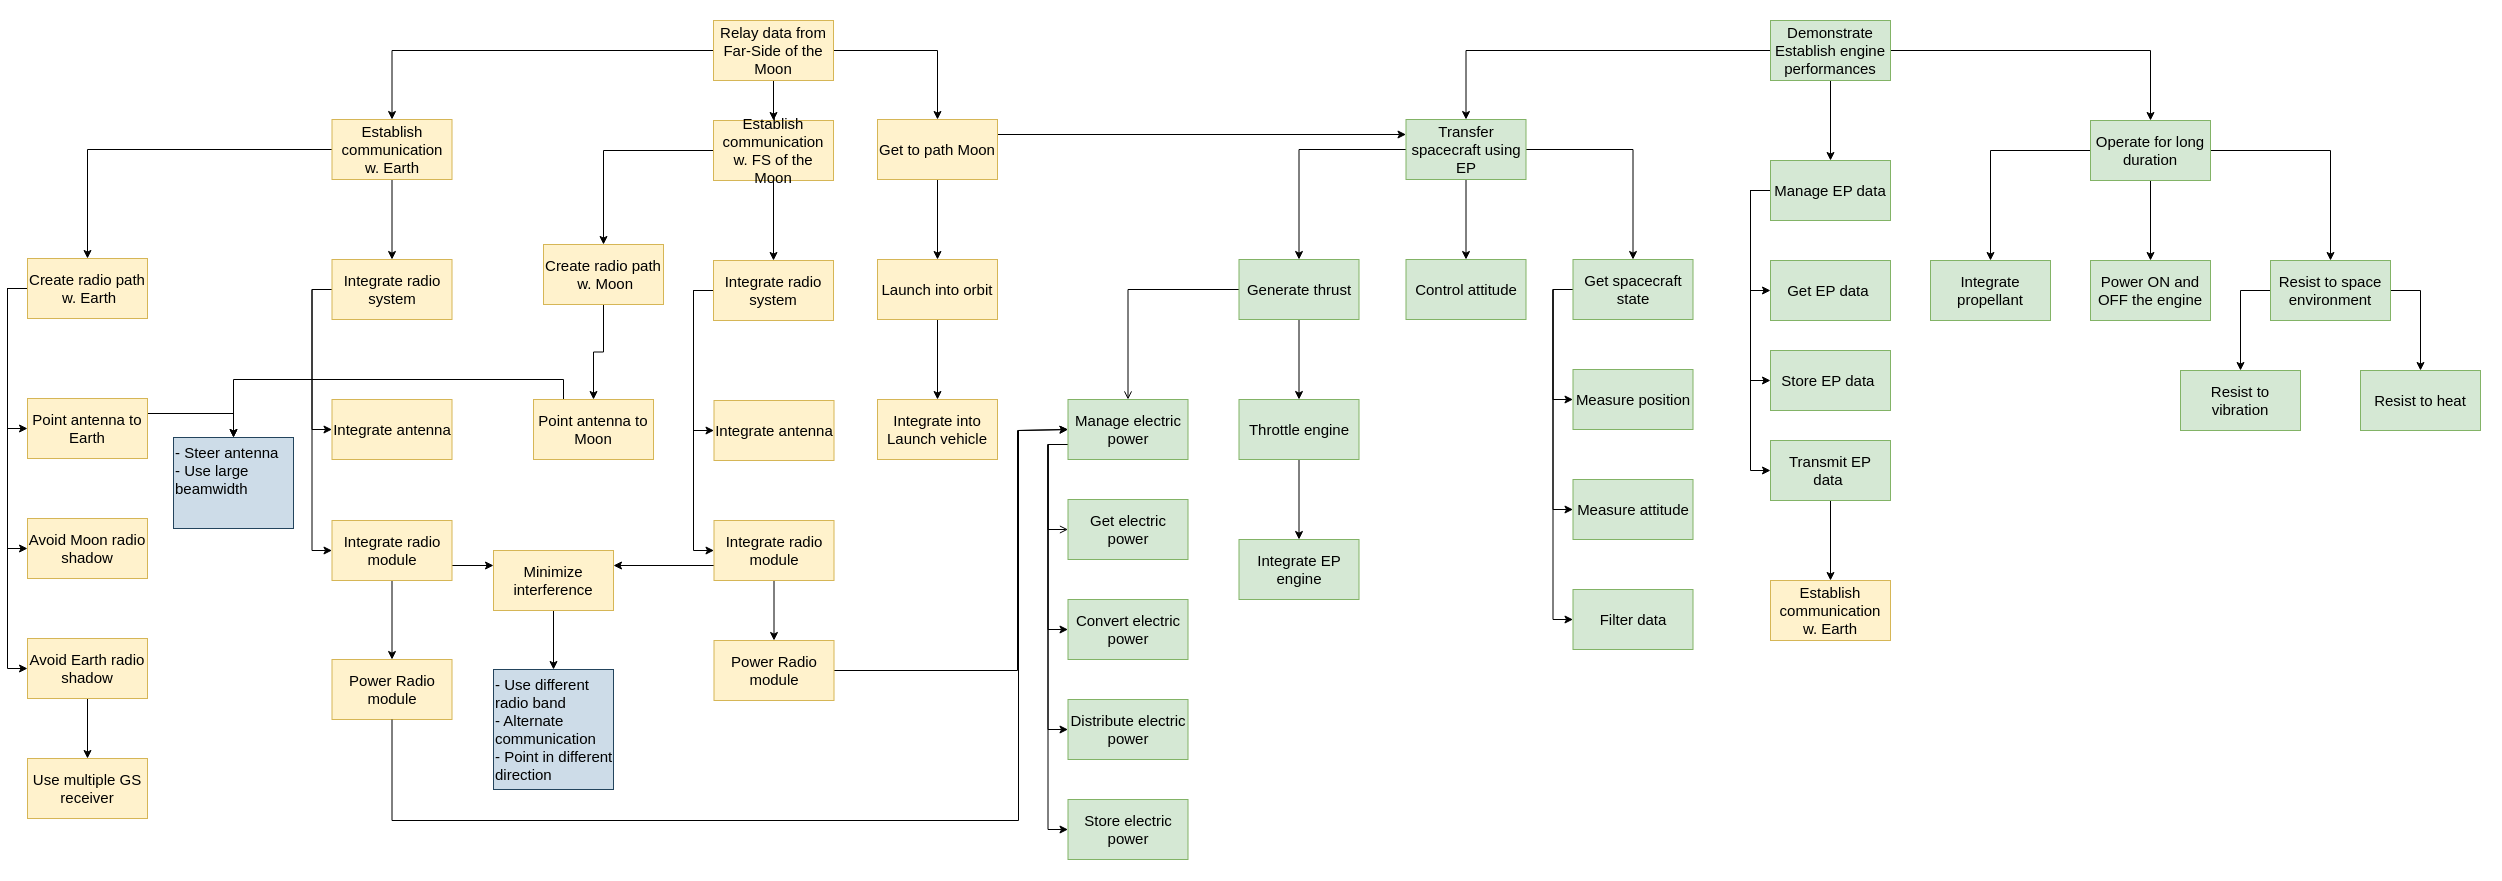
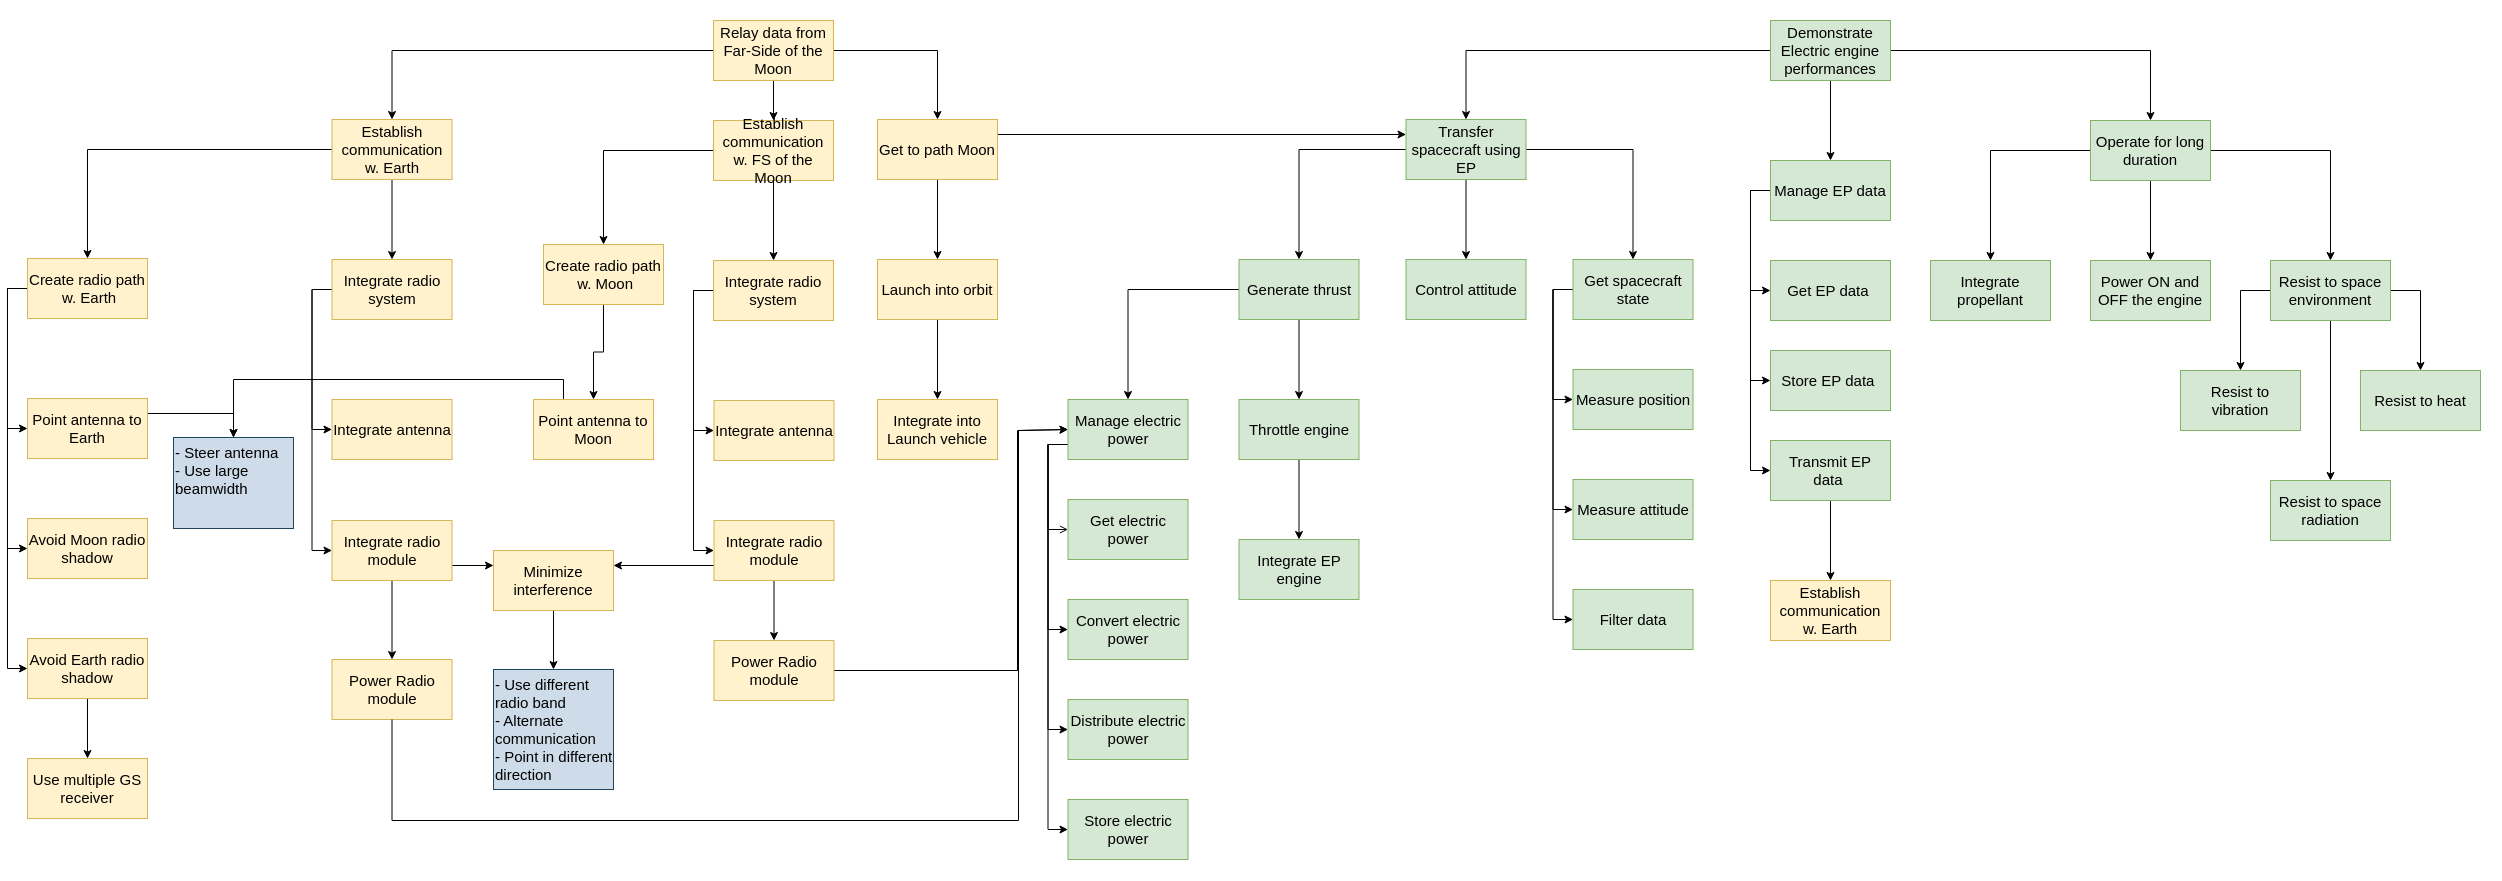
node "Demonstrate Establish engine performances": label "Demonstrate Establish engine performances" -> "Demonstrate Electric engine performances"
edge "Generate thrust" -> "Manage electric power": arrowhead open -> classic
edge "Resist to space environment" -> "Resist to space radiation": added
node "Resist to space radiation": added
